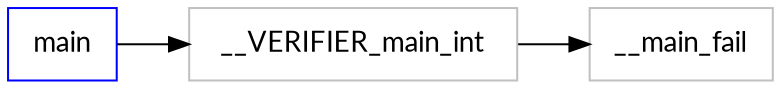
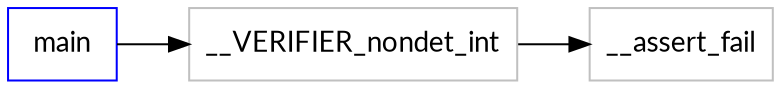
node "__VERIFIER_main_int": label "__VERIFIER_main_int" -> "__VERIFIER_nondet_int"
node "__main_fail": label "__main_fail" -> "__assert_fail"
